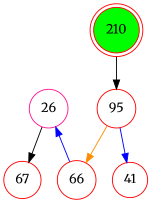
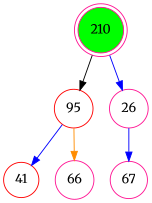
node "210": color red -> deeppink
edge "26" -> "67": color black -> blue
edge "66" -> "26": now "210" -> "26"
node "67": color red -> deeppink
node "66": color red -> deeppink
